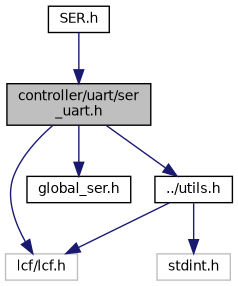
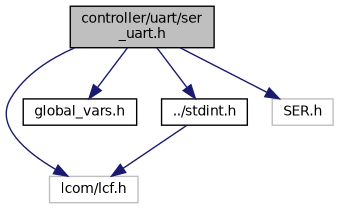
node "SER.h": color black -> grey75
edge "SER.h" -> "controller/uart/ser _uart.h": reversed
node "global_ser.h": label "global_ser.h" -> "global_vars.h"
node "../utils.h": label "../utils.h" -> "../stdint.h"
node "lcf/lcf.h": label "lcf/lcf.h" -> "lcom/lcf.h"
node "stdint.h": removed
